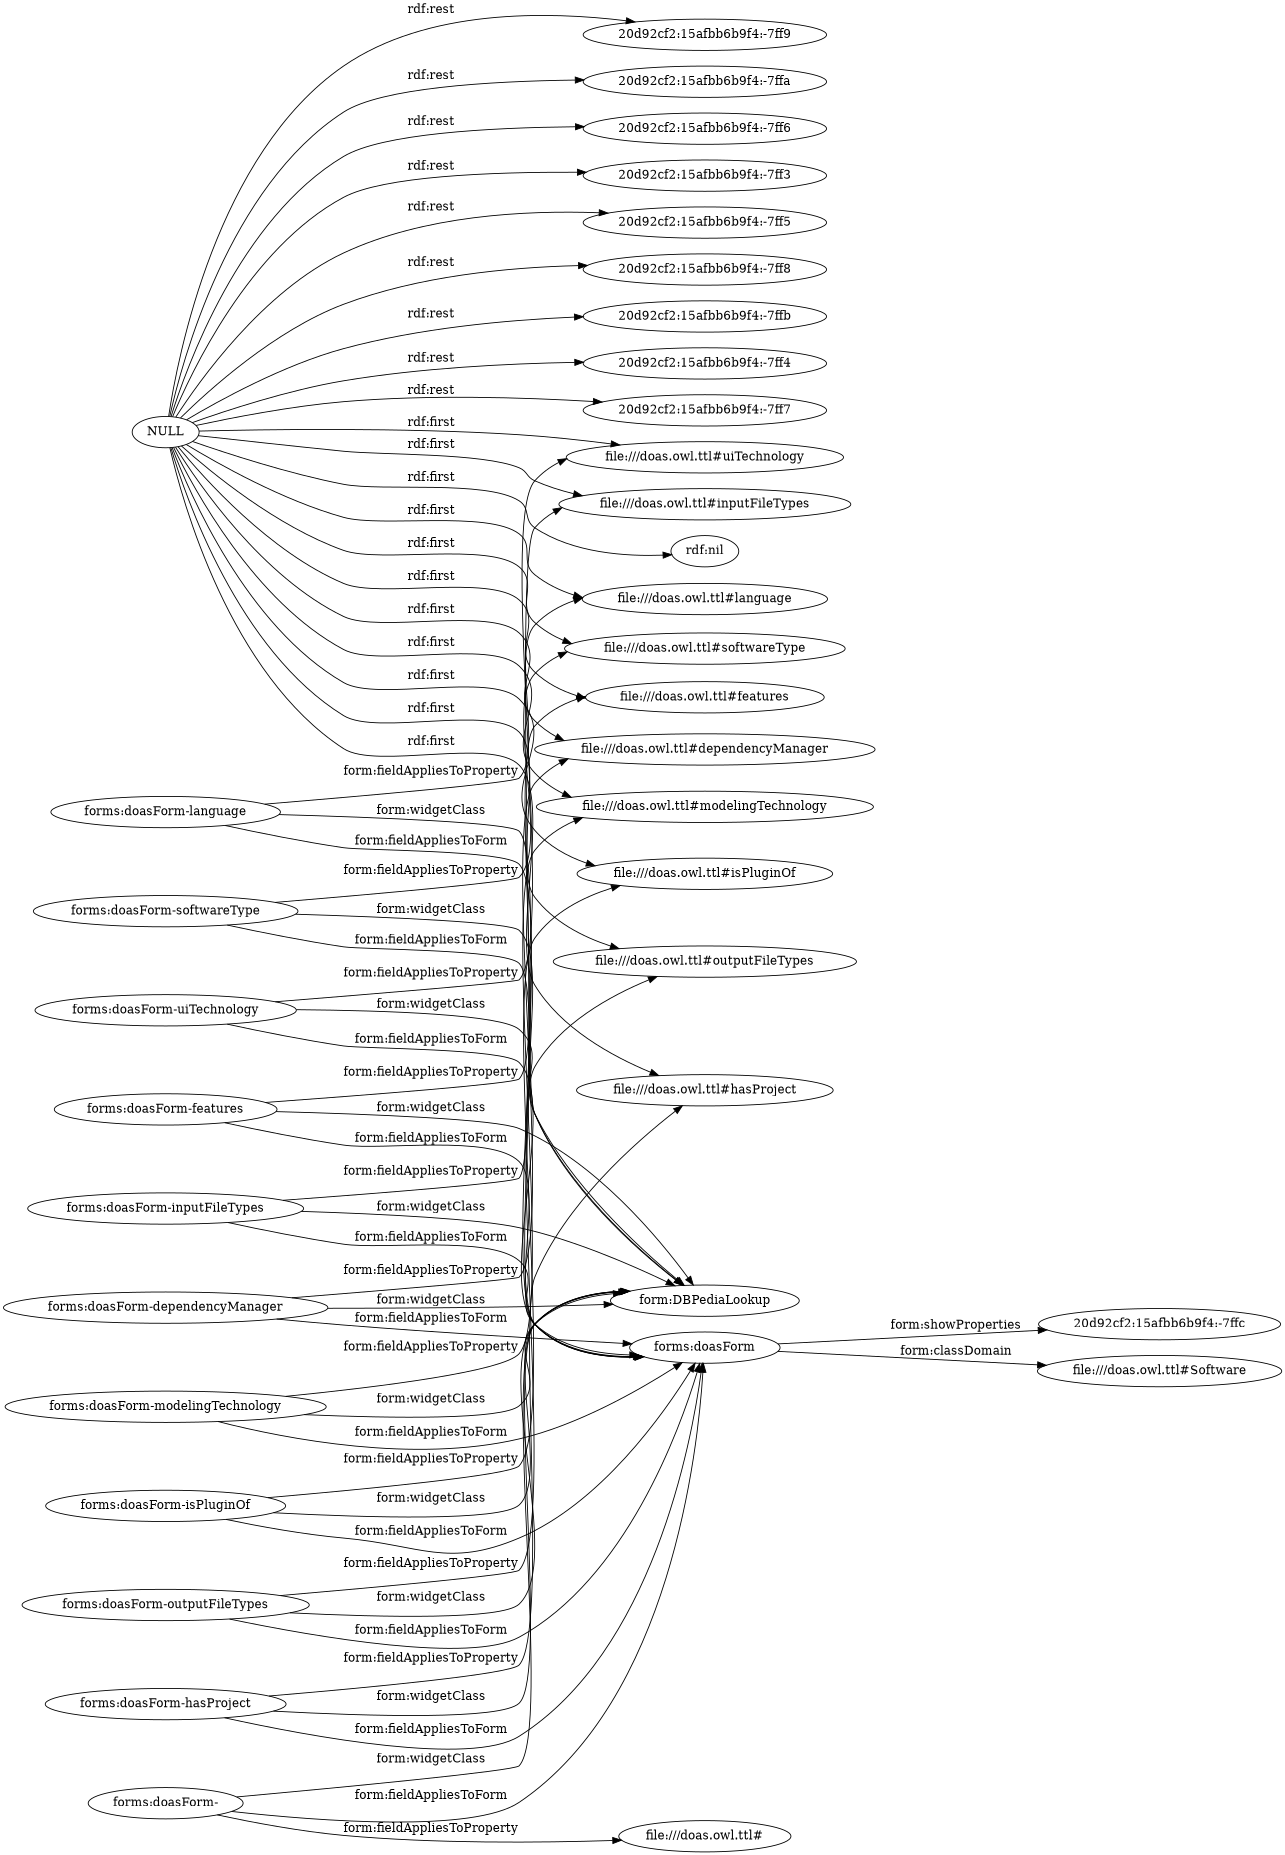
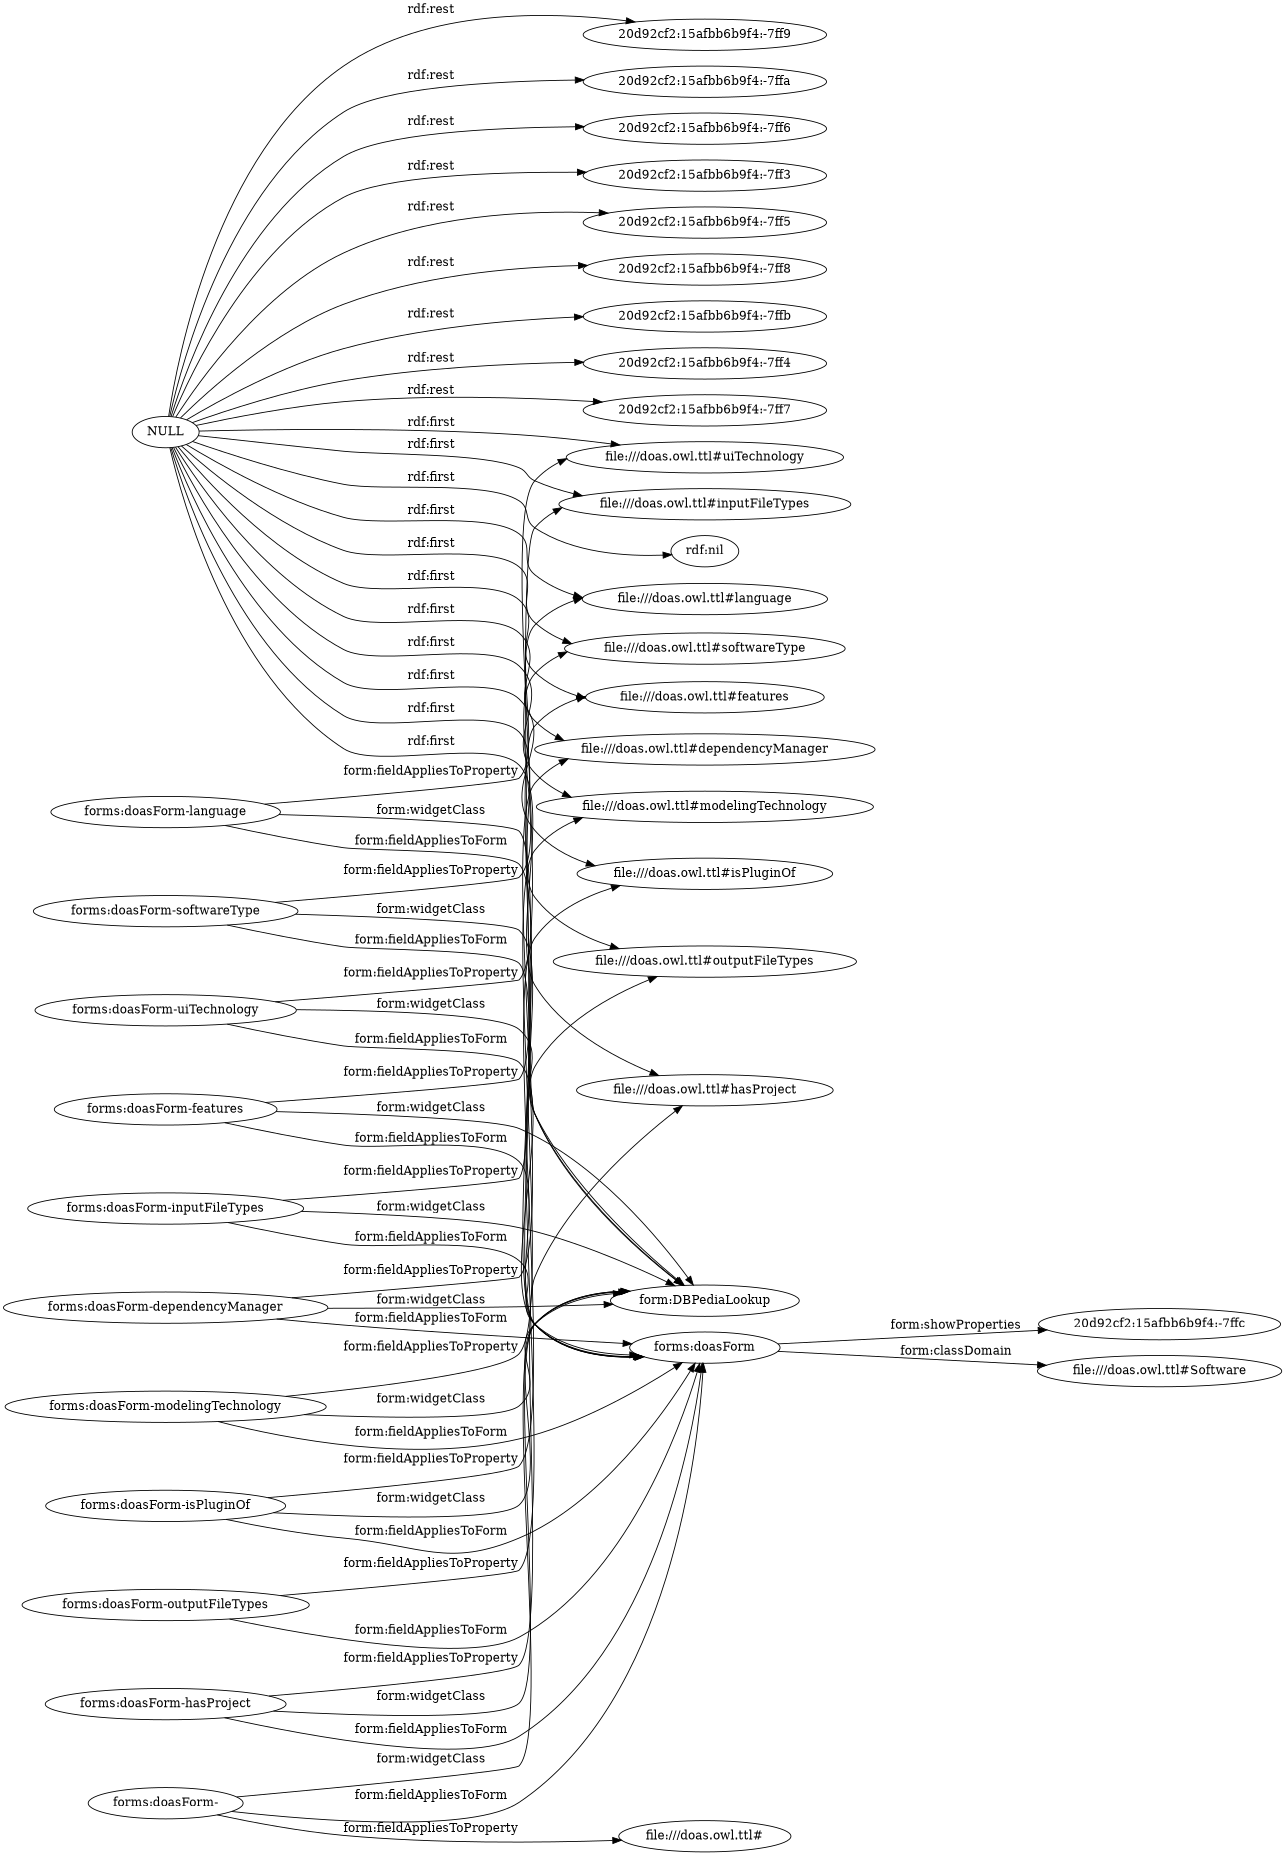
edge "forms:doasForm-outputFileTypes" -> "form:DBPediaLookup": removed, label "form:widgetClass"
